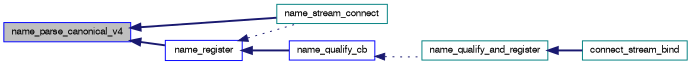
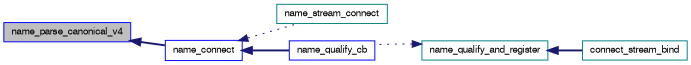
edge "name_stream_connect" -> "name_parse_canonical_v4": removed
node "name_register": label "name_register" -> "name_connect"
edge "name_qualify_and_register" -> "name_qualify_cb": reversed
